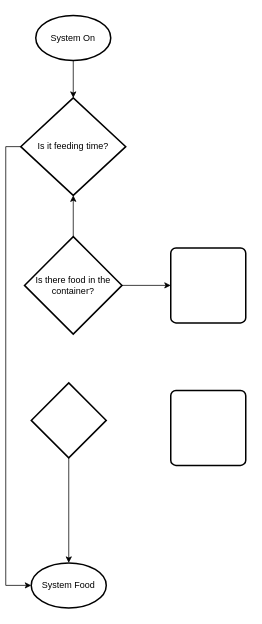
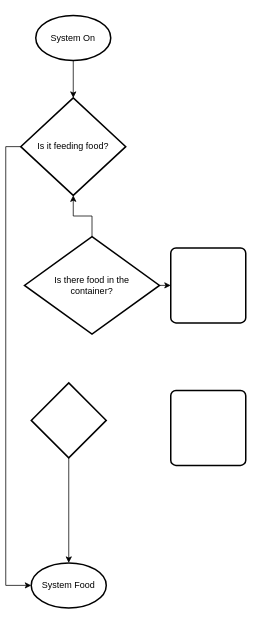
node "Is it feeding time?": label "Is it feeding time?" -> "Is it feeding food?"
node "Is there food in the container?": size 98x98 -> 135x98
